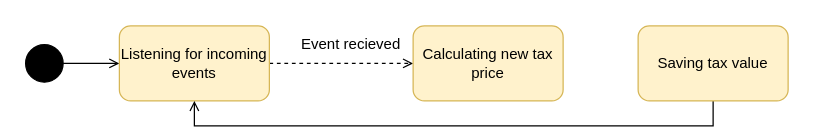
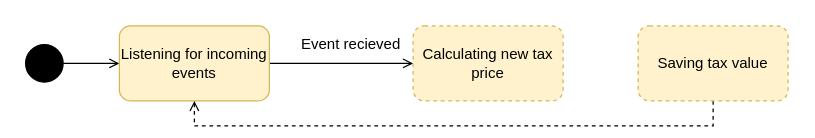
edge "Listening for incoming events" -> "Calculating new tax price": style dashed -> solid
node "Calculating new tax price": style solid -> dashed
node "Saving tax value": style solid -> dashed
edge "Saving tax value" -> "Listening for incoming events": style solid -> dashed
